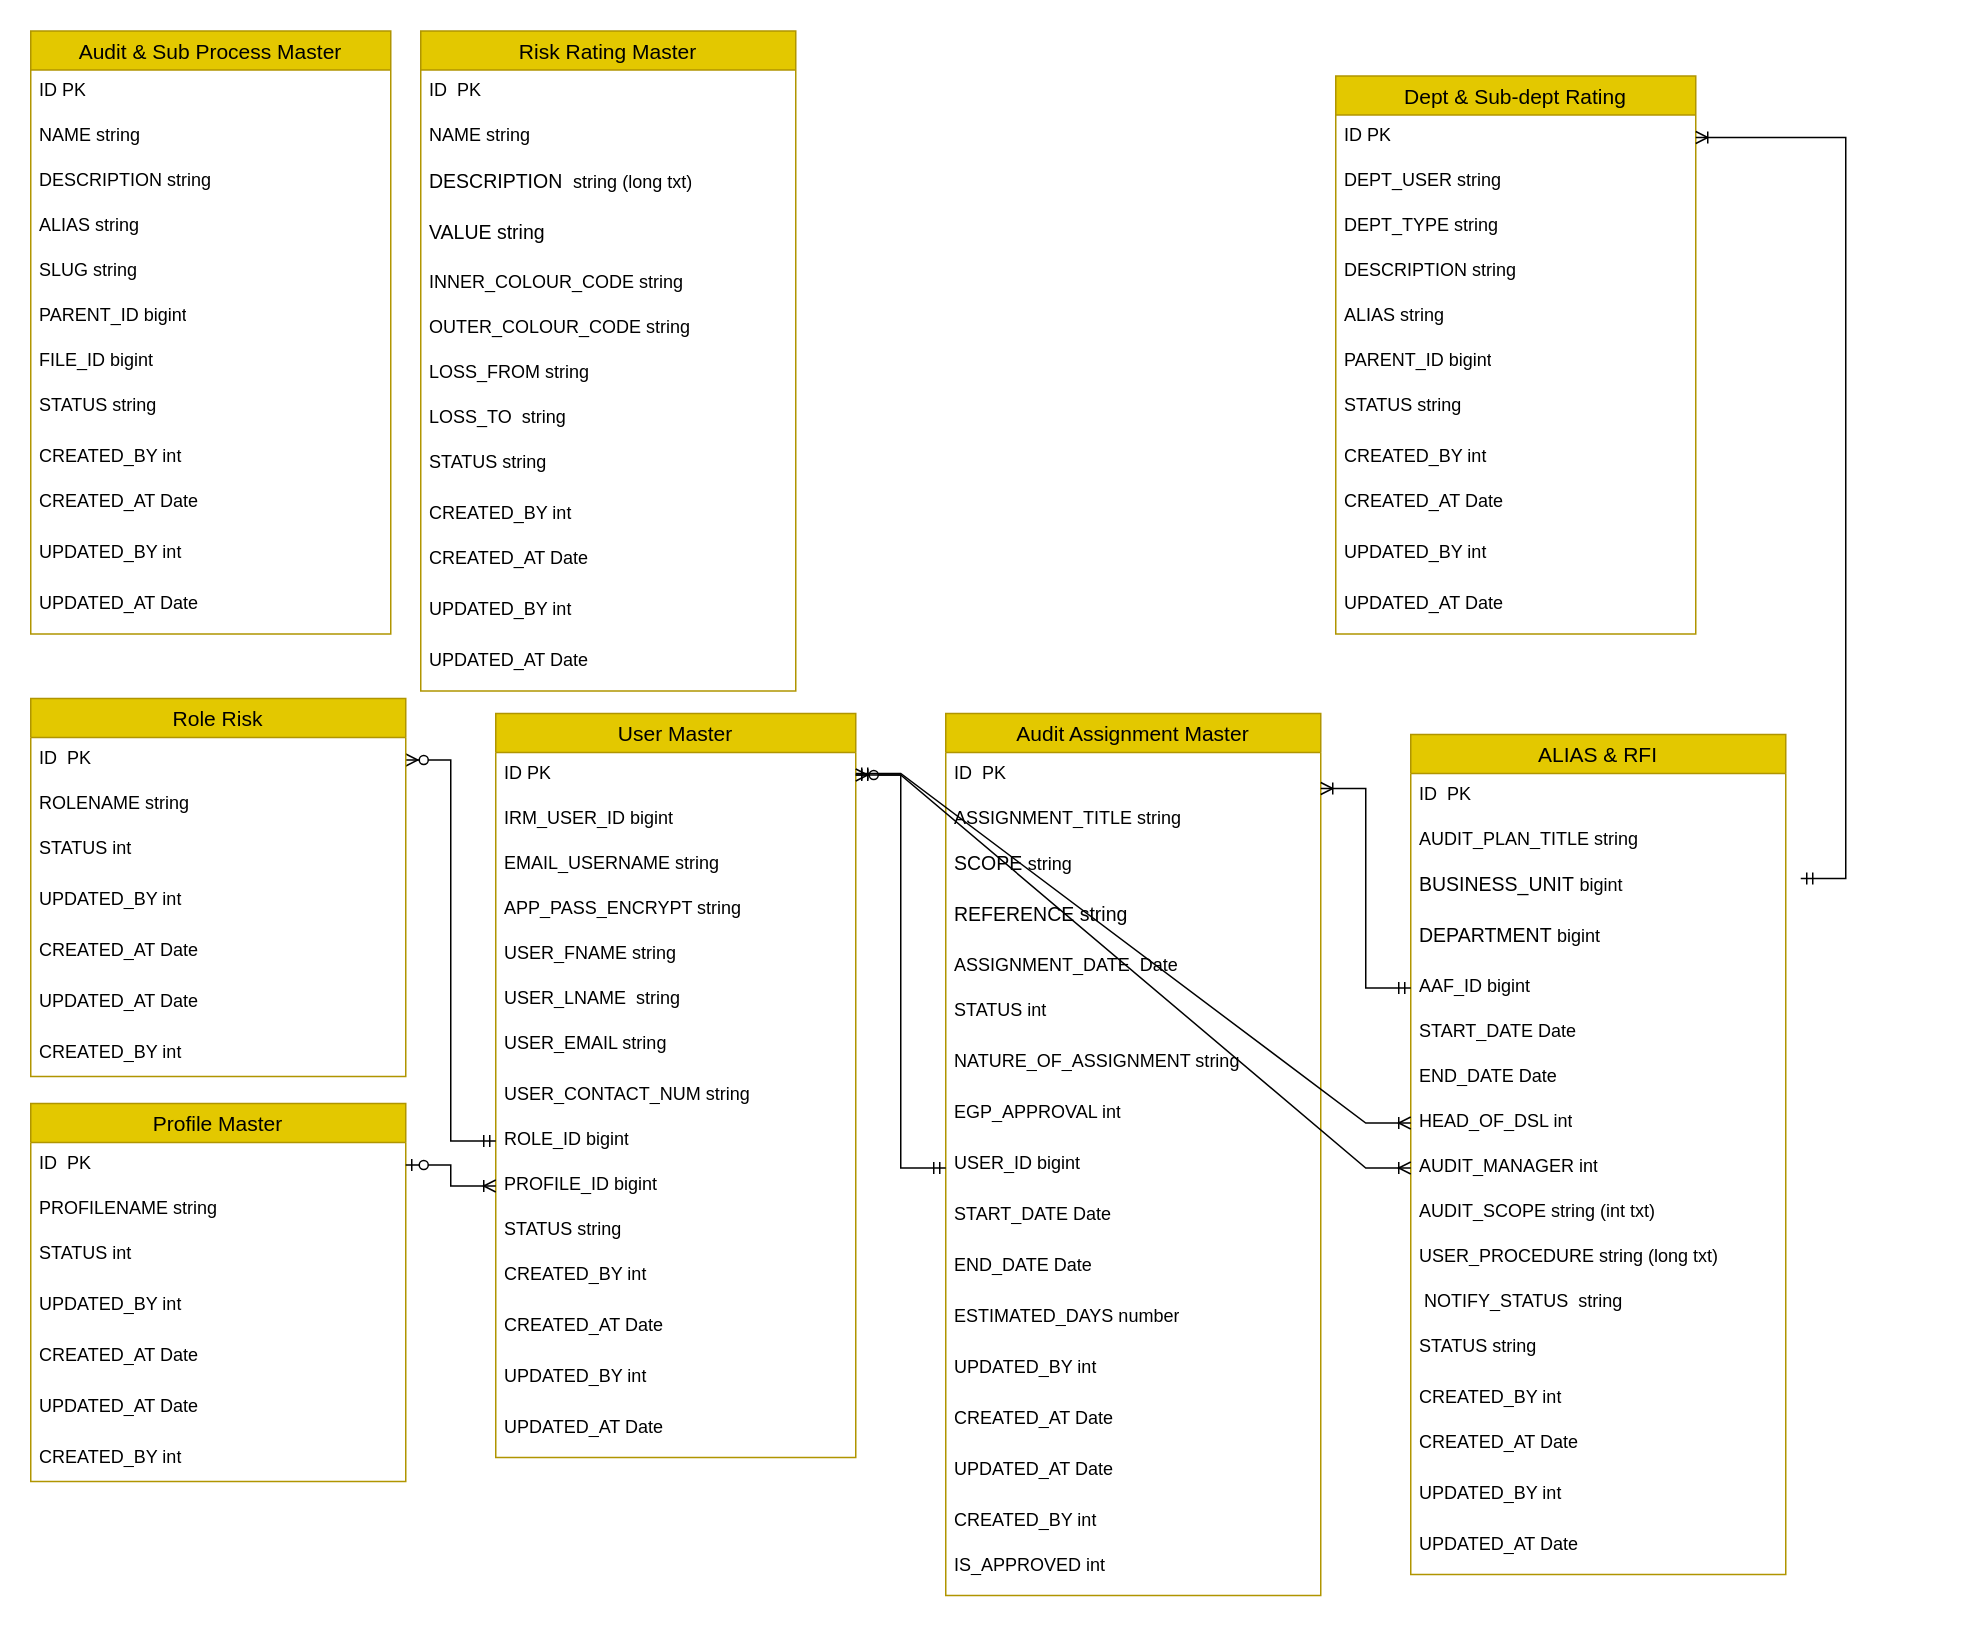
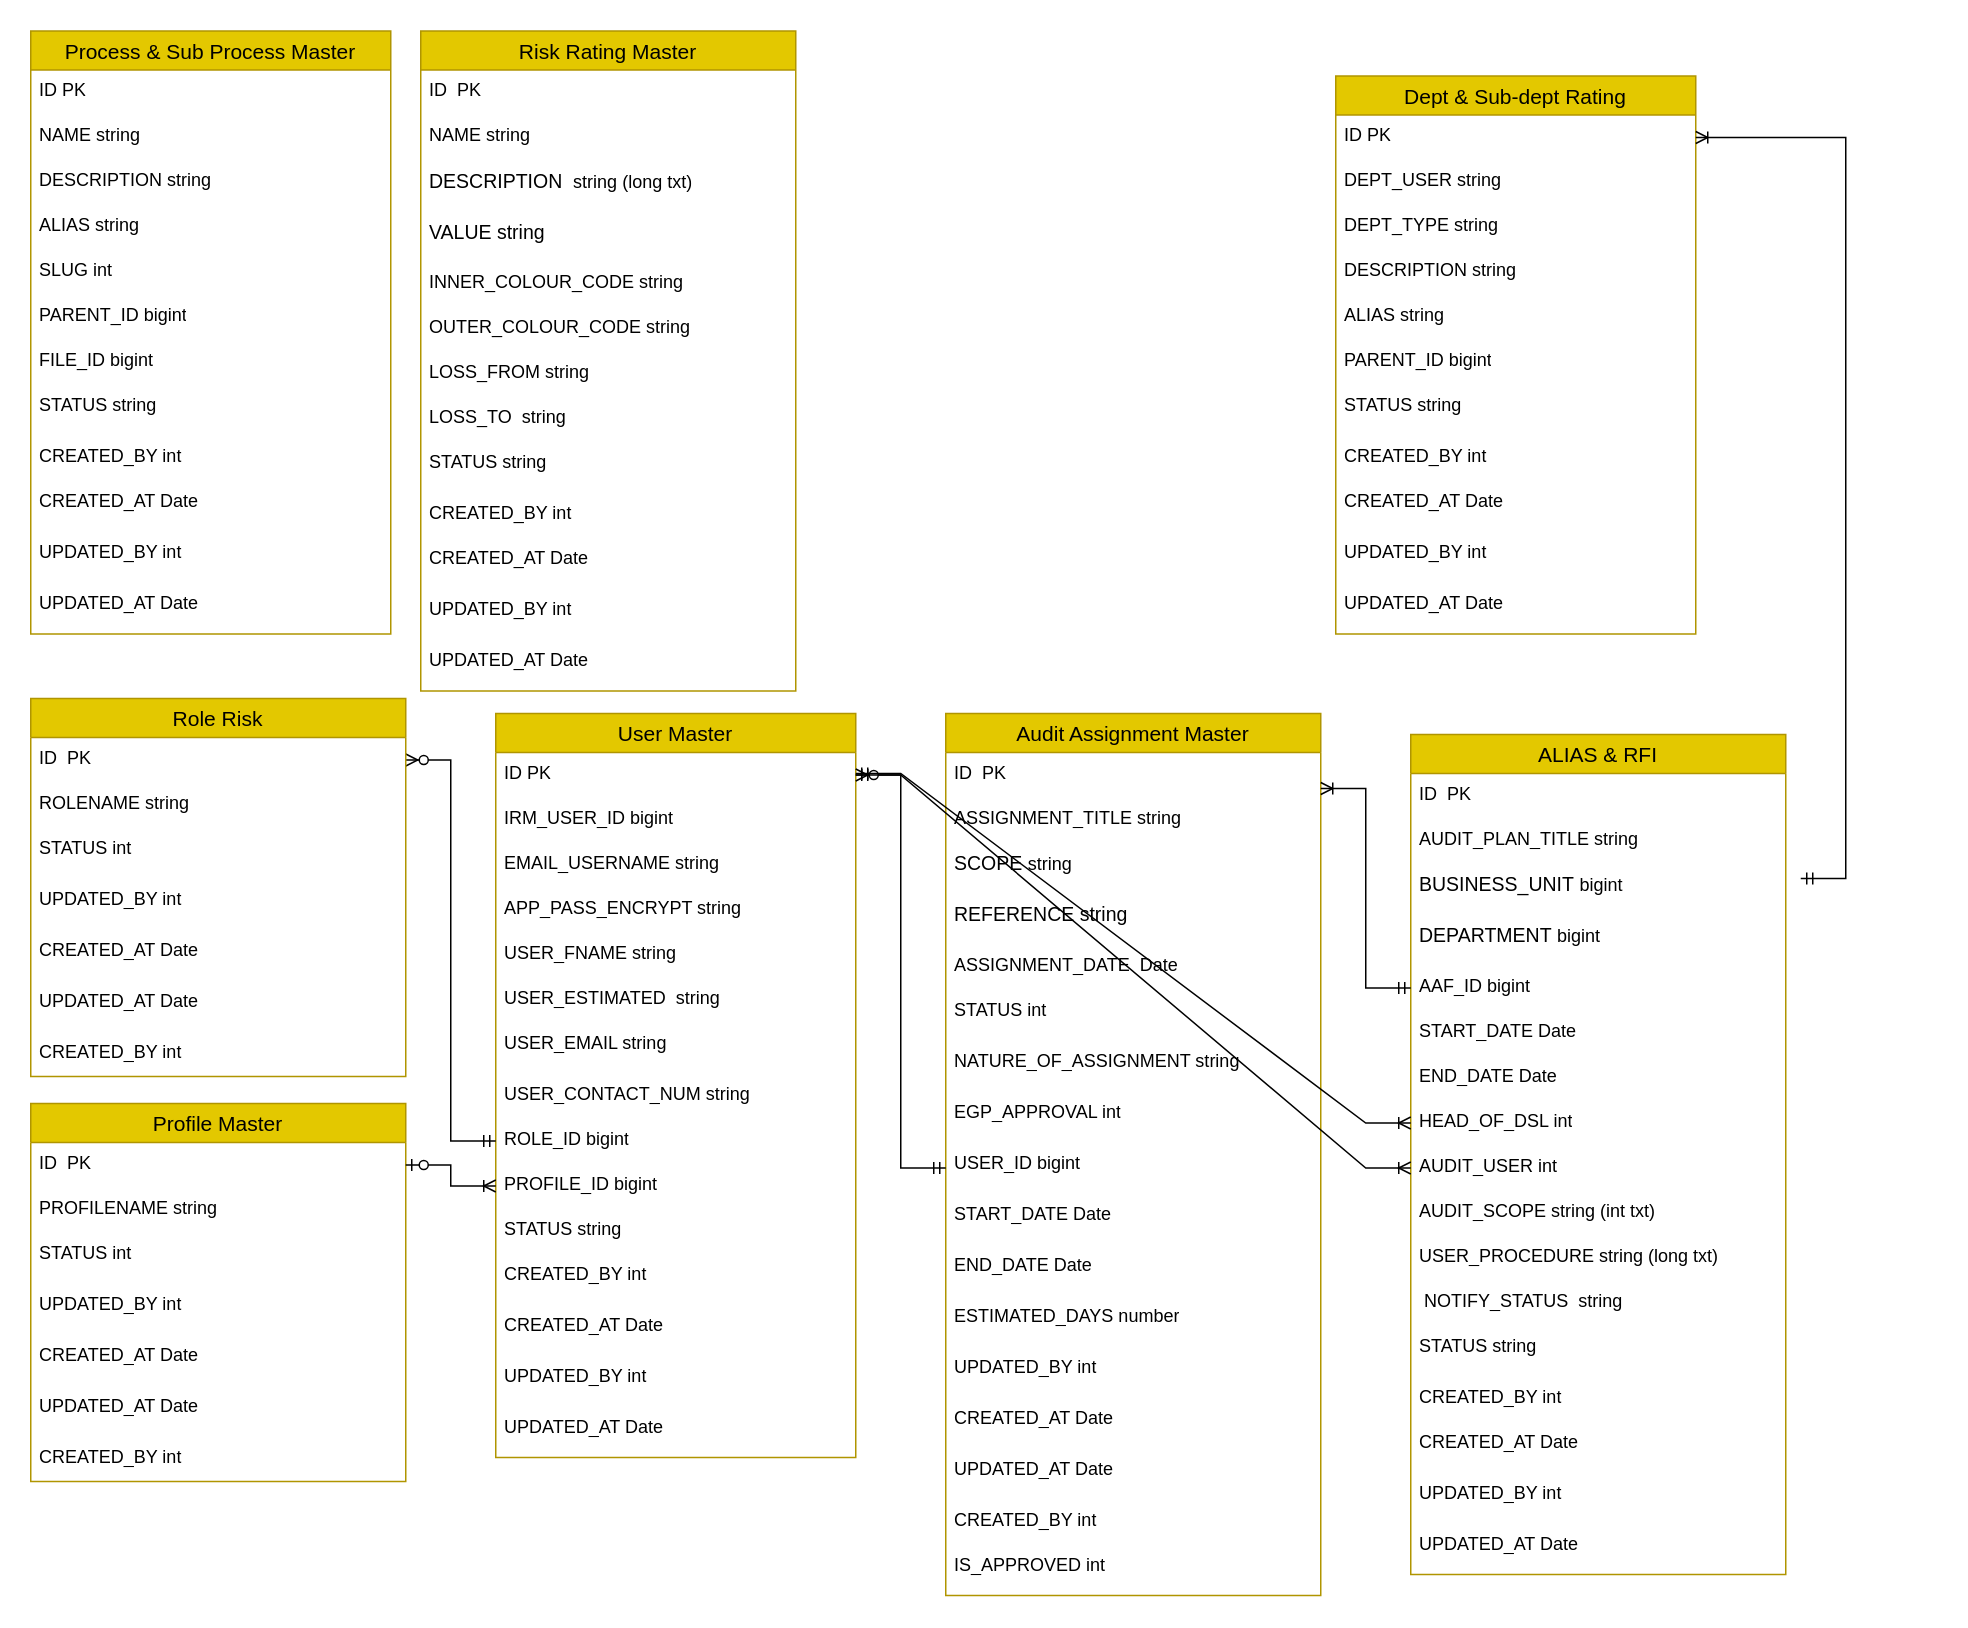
node "Audit & Sub Process Master": label "Audit & Sub Process Master" -> "Process & Sub Process Master"
node "SLUG string": label "SLUG string" -> "SLUG int"
node "USER_LNAME string": label "USER_LNAME string" -> "USER_ESTIMATED string"
node "AUDIT_MANAGER int": label "AUDIT_MANAGER int" -> "AUDIT_USER int"
